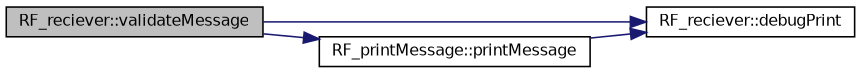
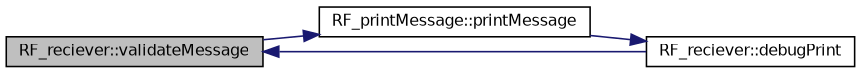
edge "RF_reciever::validateMessage" -> "RF_reciever::debugPrint": reversed
